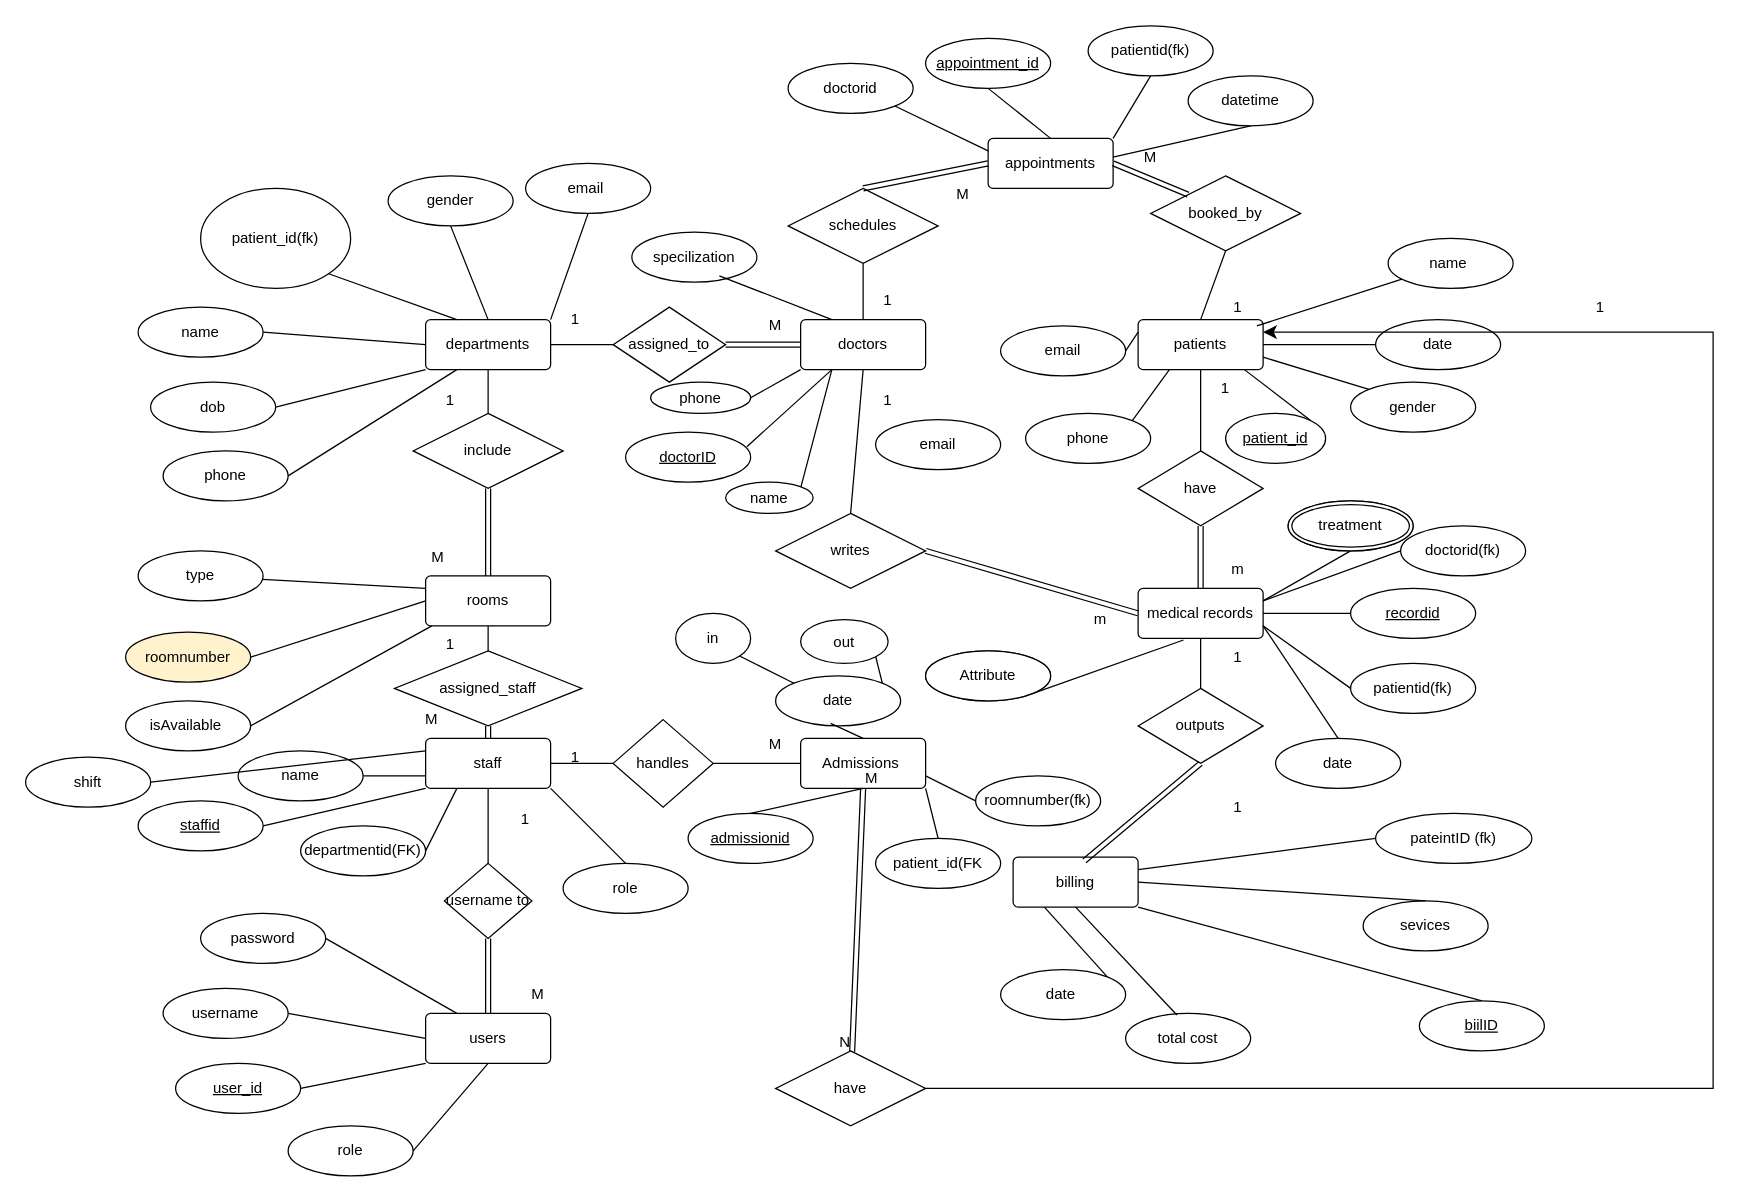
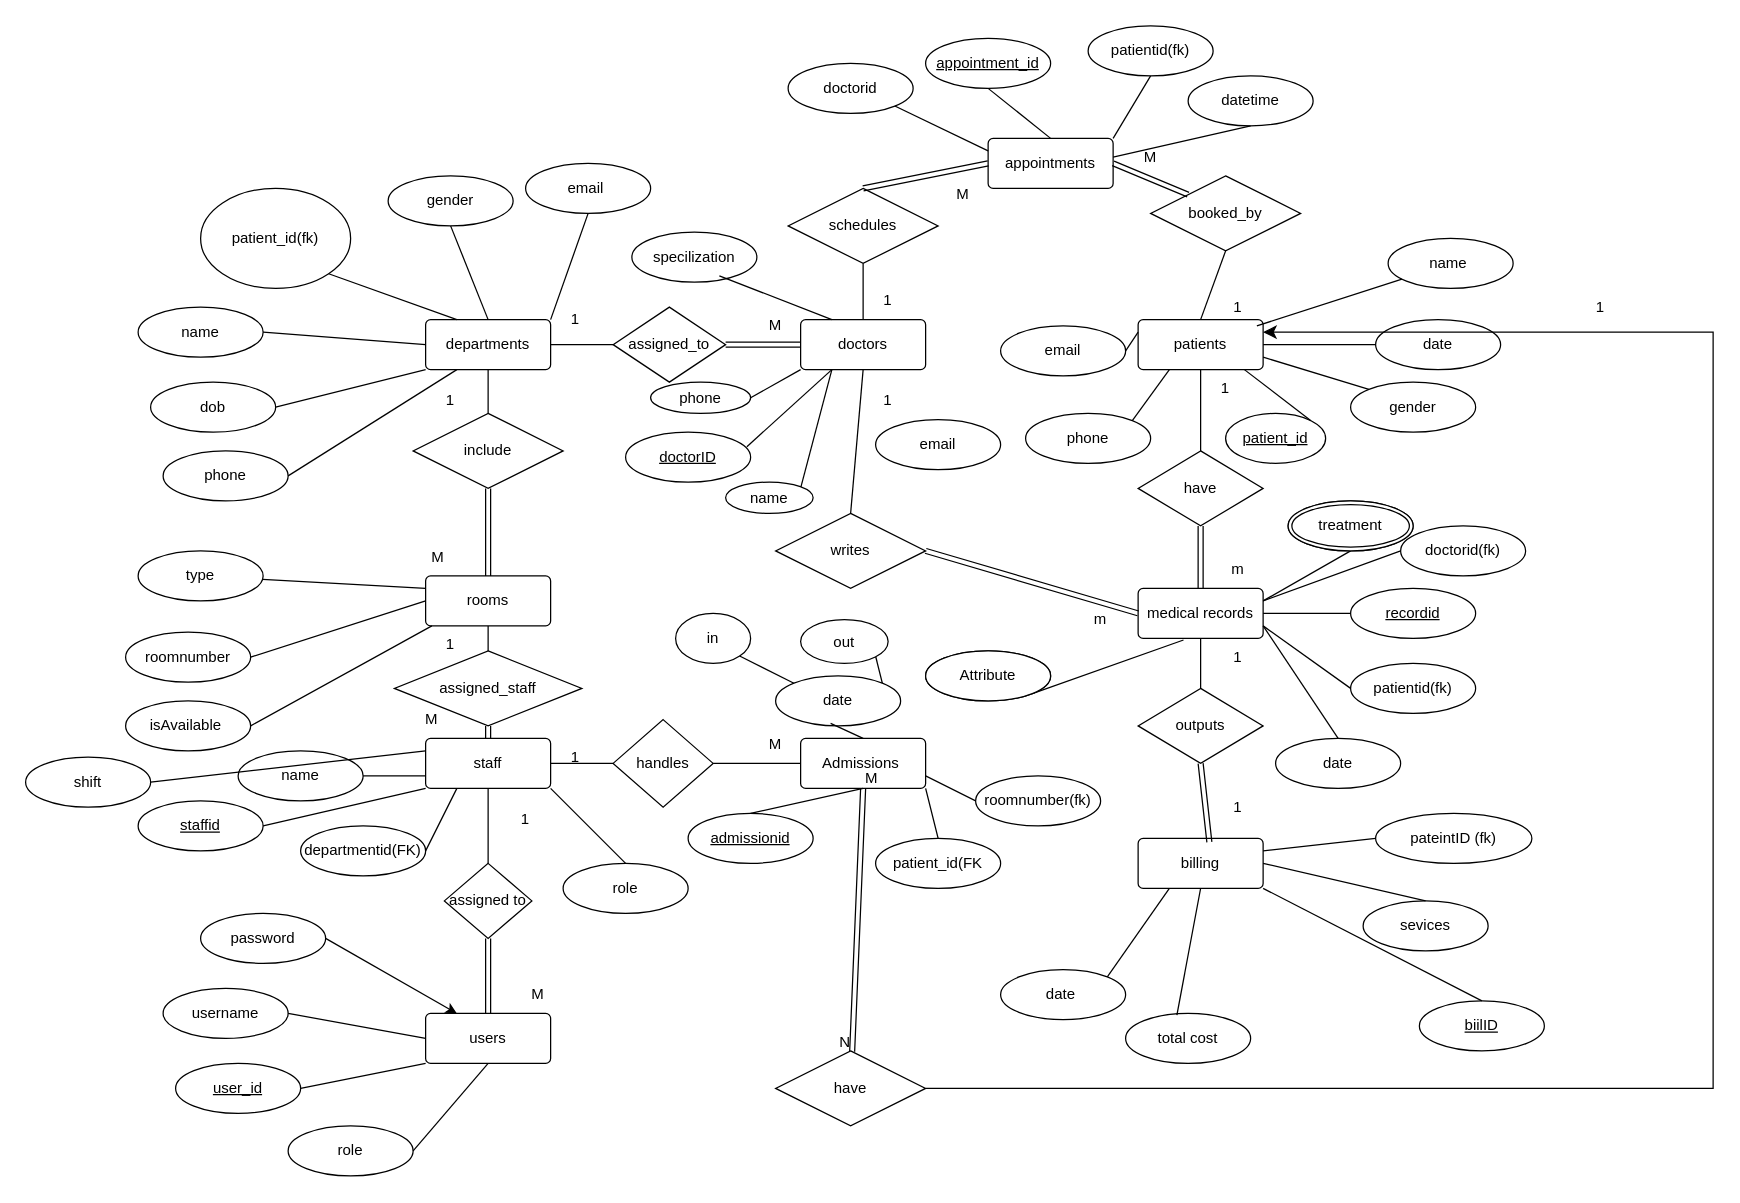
node "roomnumber": fillcolor #fff2cc -> #ffffff
node "billing": moved (1076, 882) -> (1201, 863)
node "username to": label "username to" -> "assigned to"
edge "password" -- "users": arrowhead none -> classic
